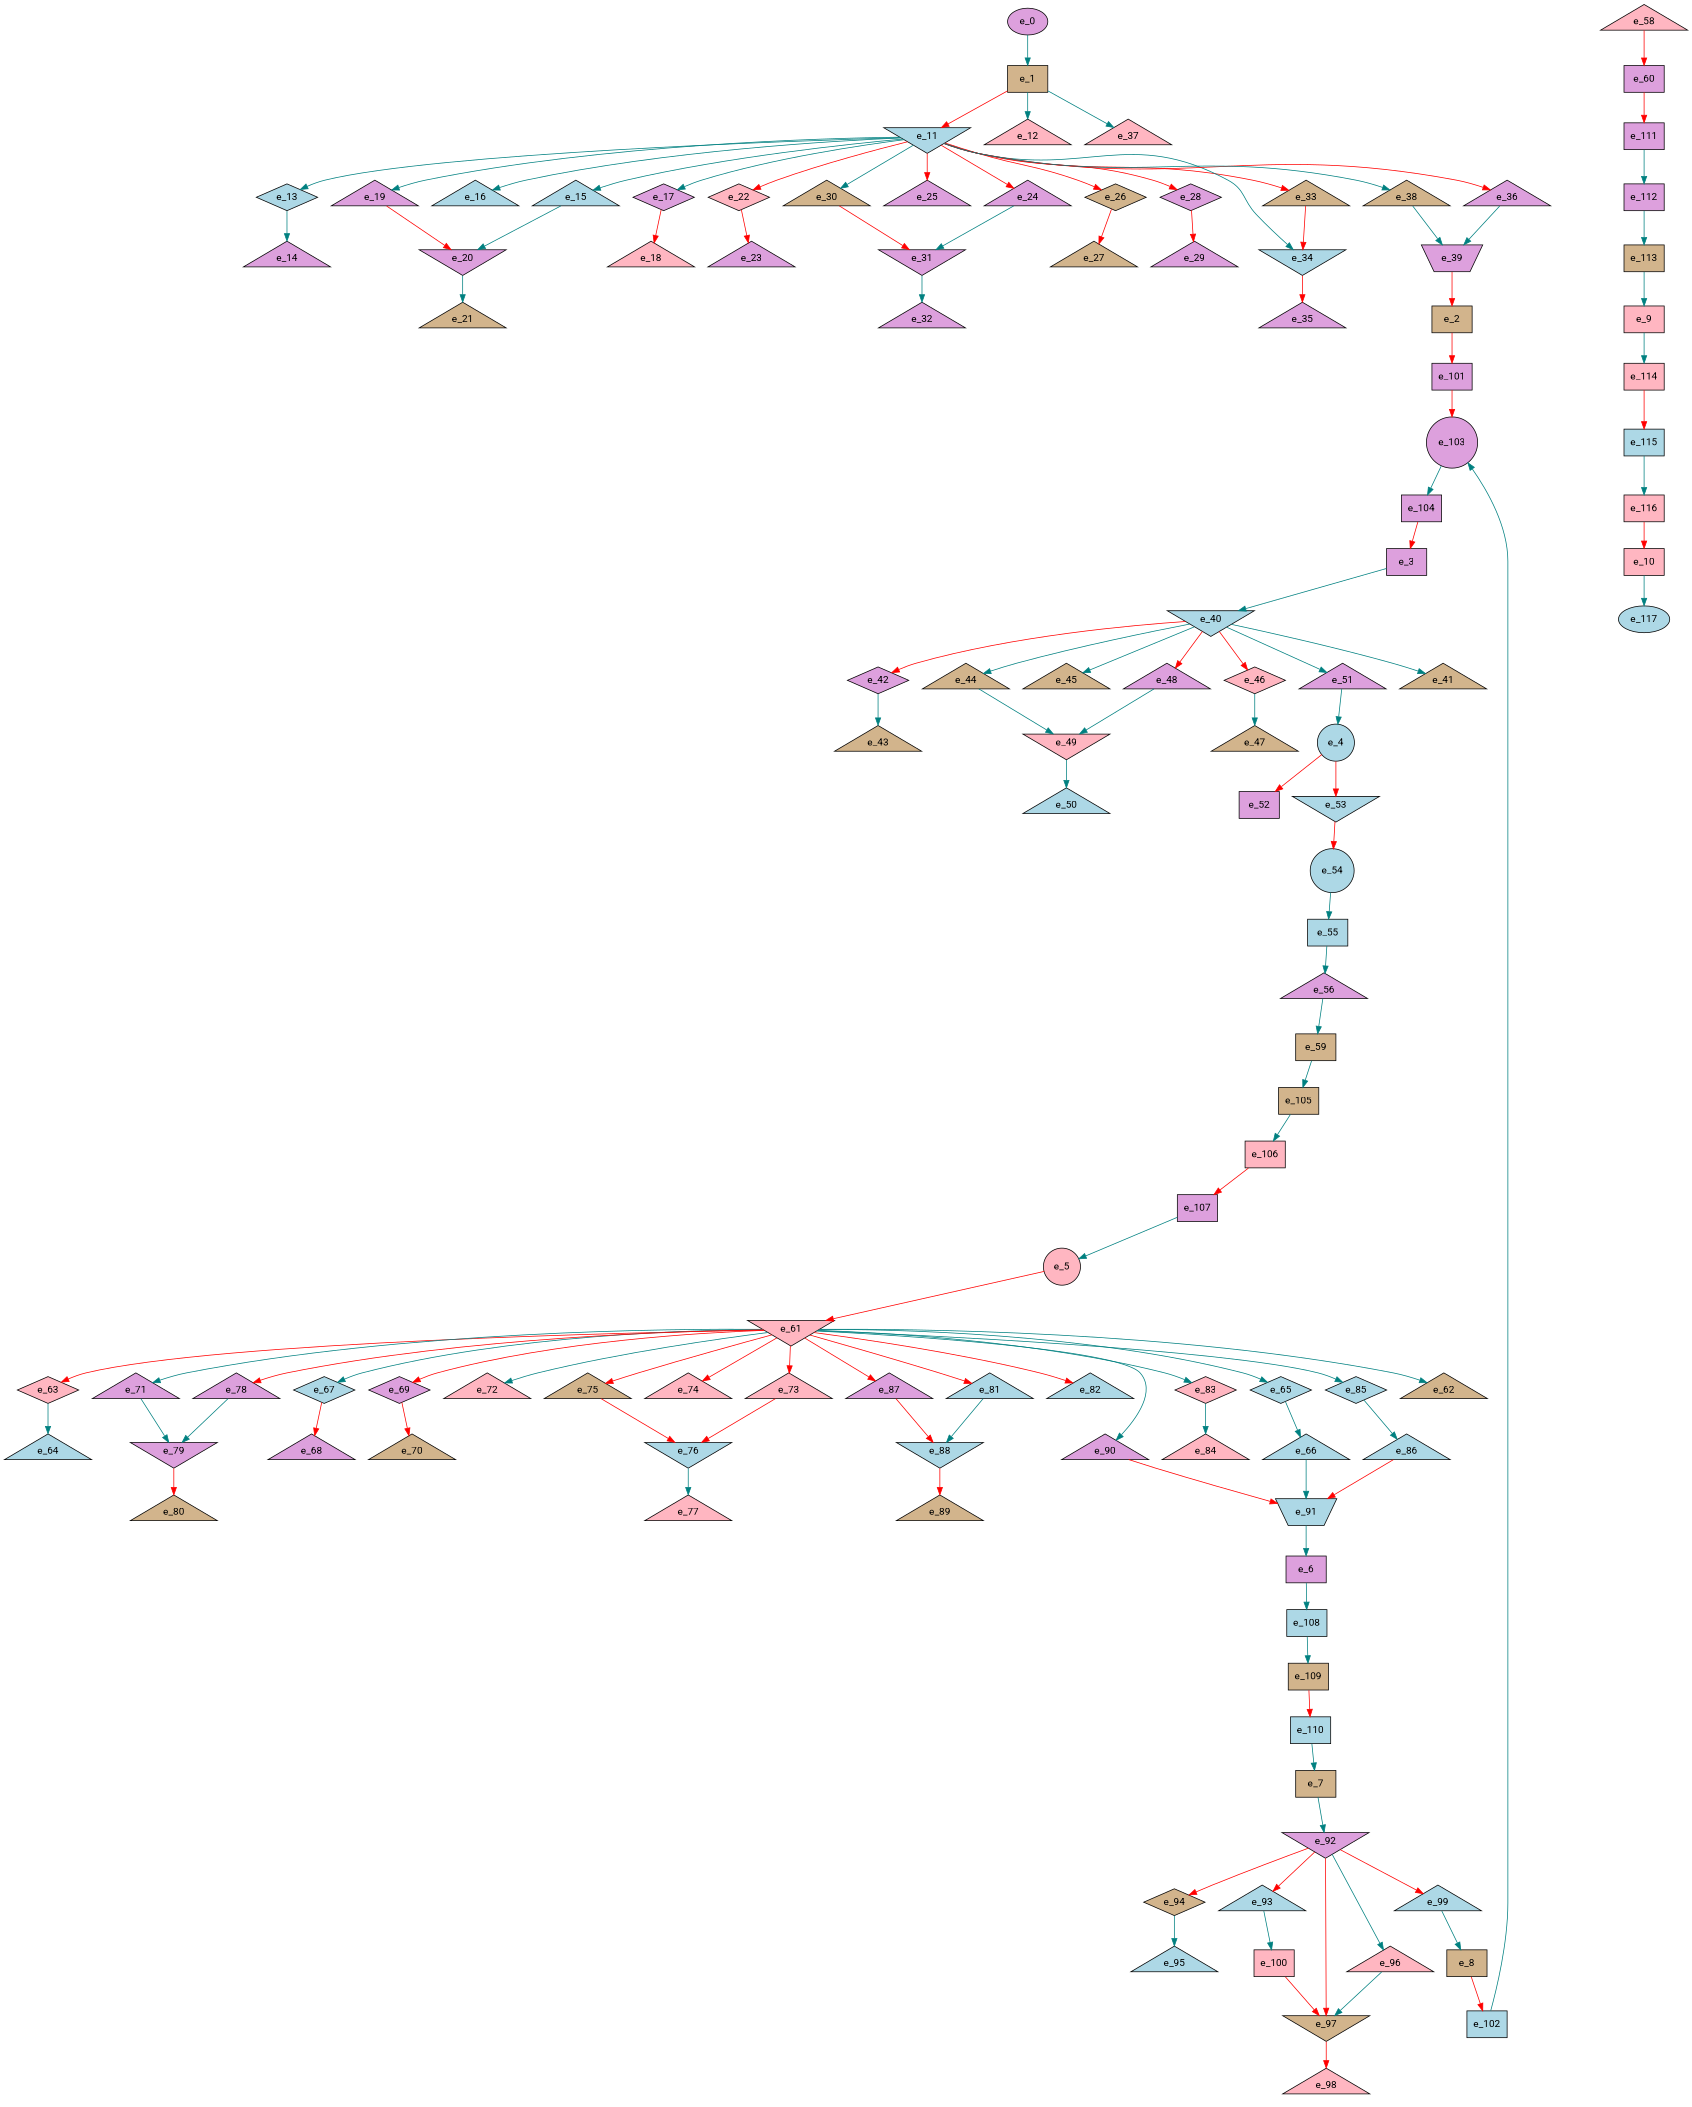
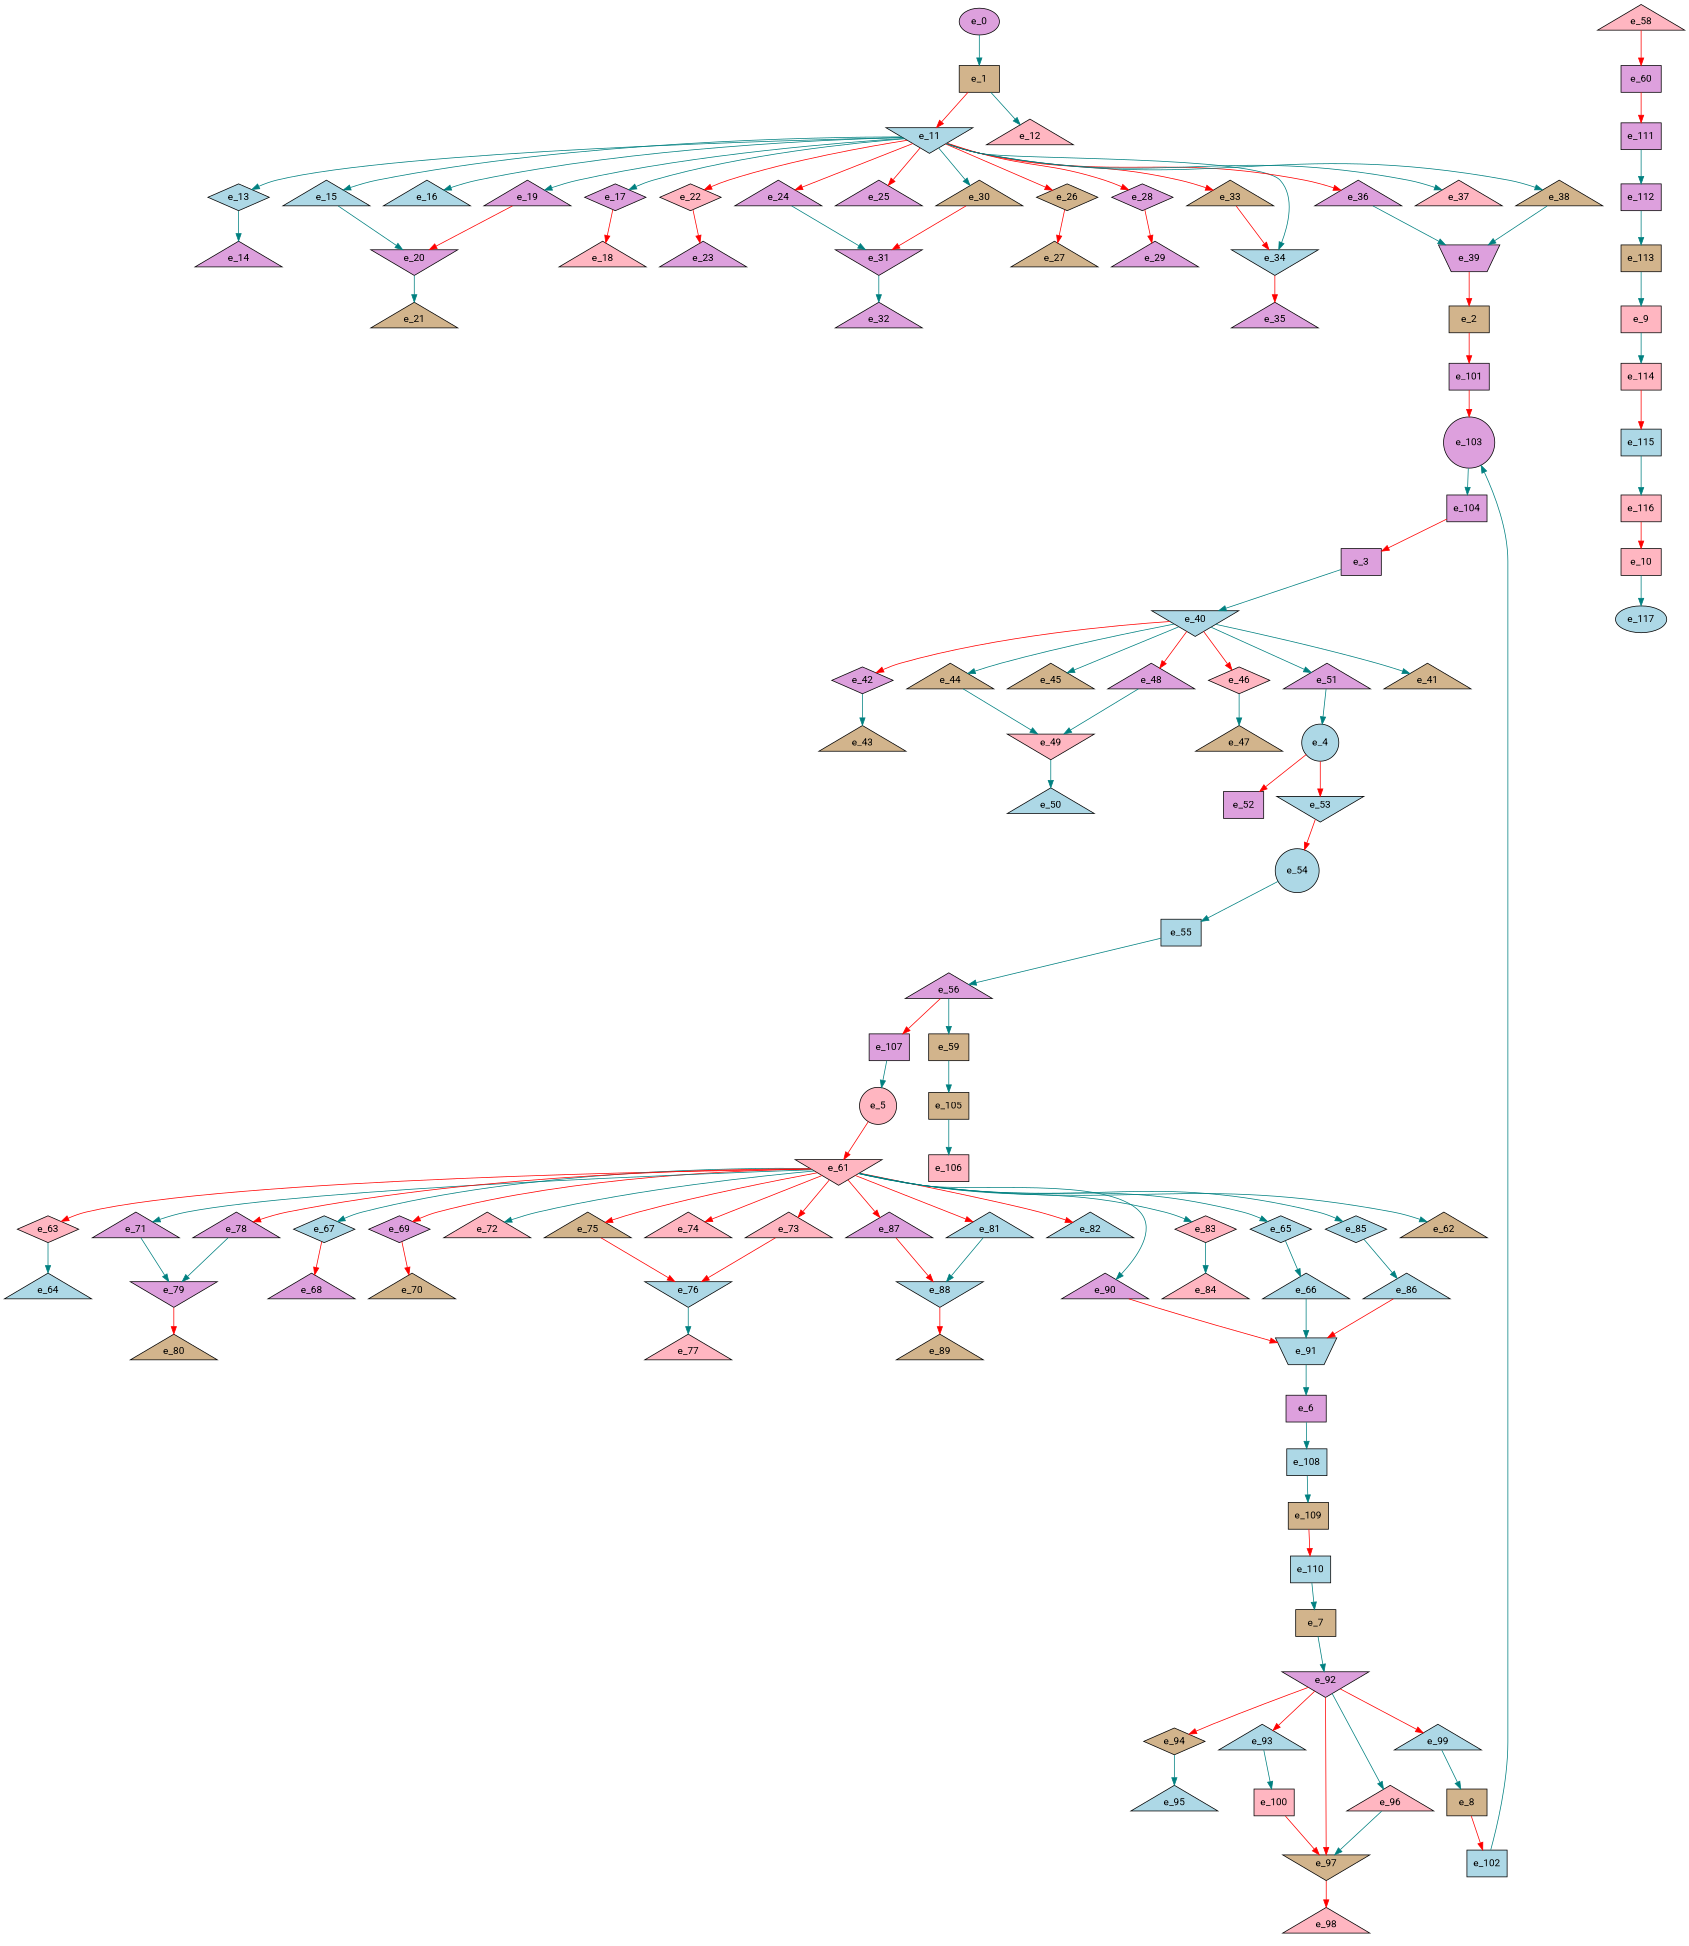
edge "e_1" -> "e_37": now "e_11" -> "e_37"
edge "e_106" -> "e_107": now "e_56" -> "e_107"
